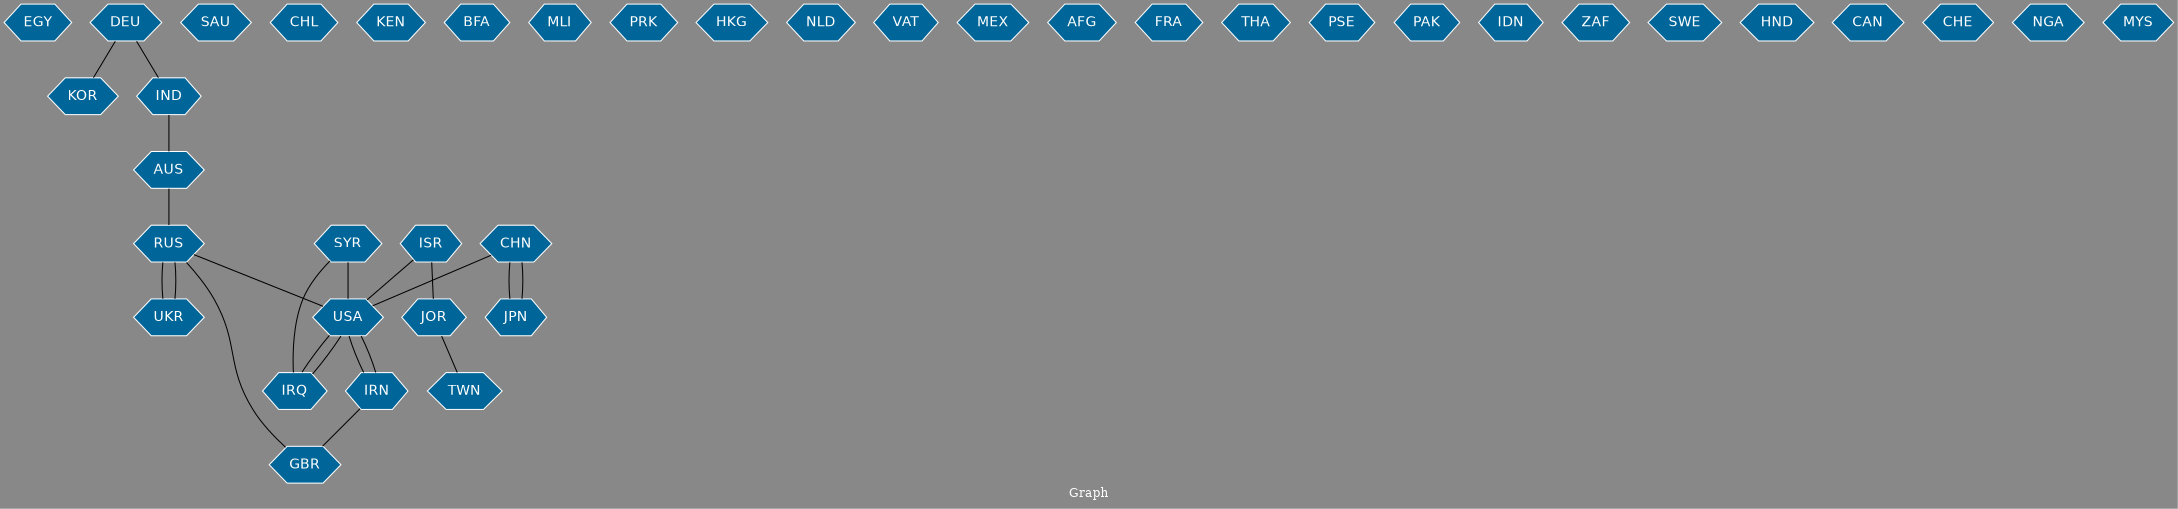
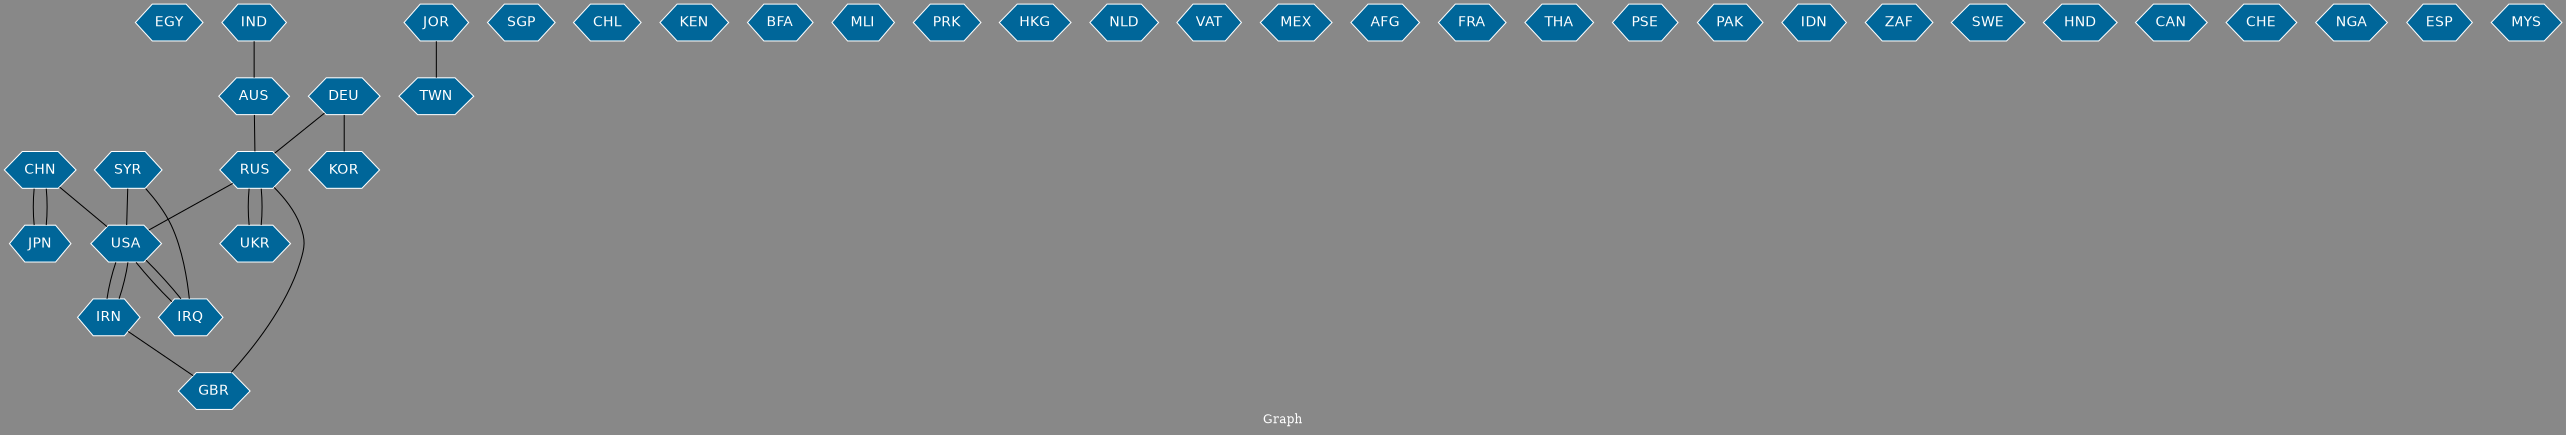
node "SAU": removed
node "SGP": added
node "ESP": added
edge "DEU" -- "IND": now "DEU" -- "RUS"
node "ISR": removed
